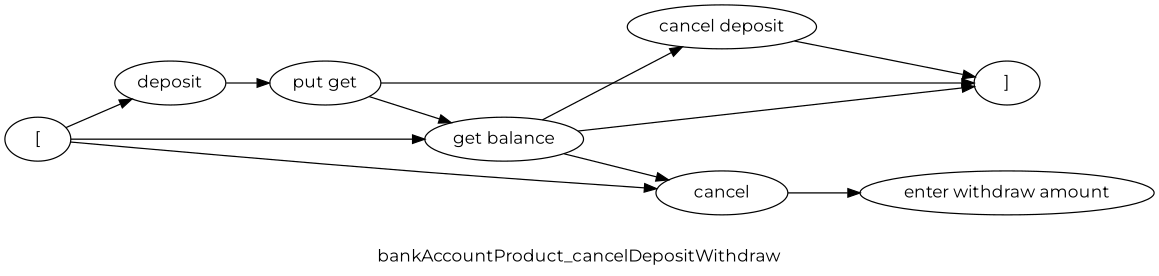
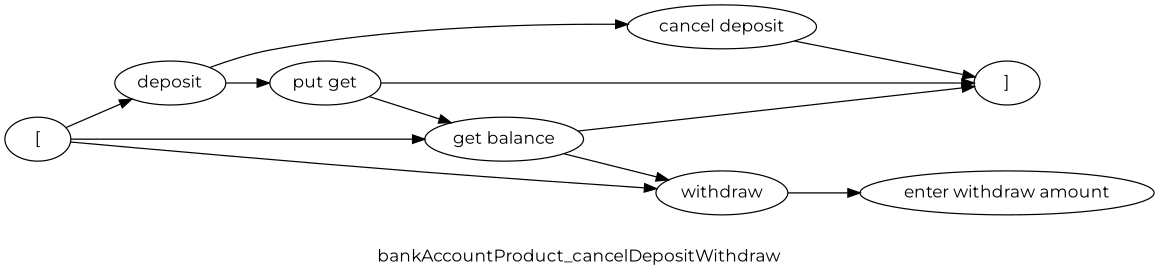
edge "get balance" -> "cancel deposit": now "deposit" -> "cancel deposit"
node "cancel": label "cancel" -> "withdraw"
